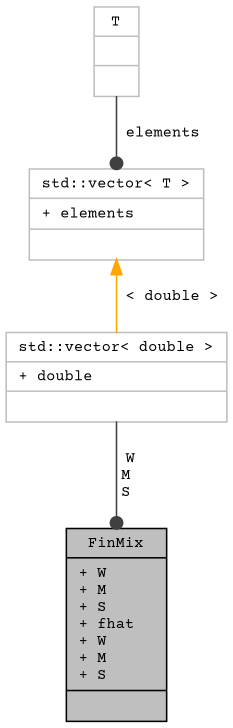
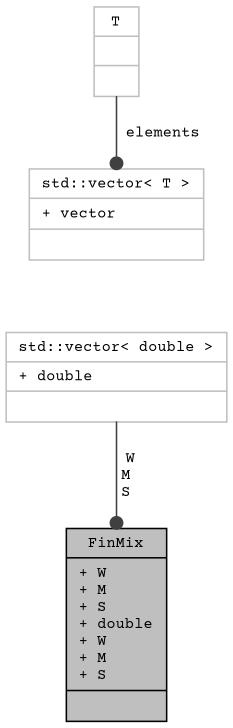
node "std::vector< T >": text "+ elements" -> "+ vector"
edge "std::vector< double >" -> "std::vector< T >": removed, label "< double >"
node "FinMix": text "+ fhat" -> "+ double"
